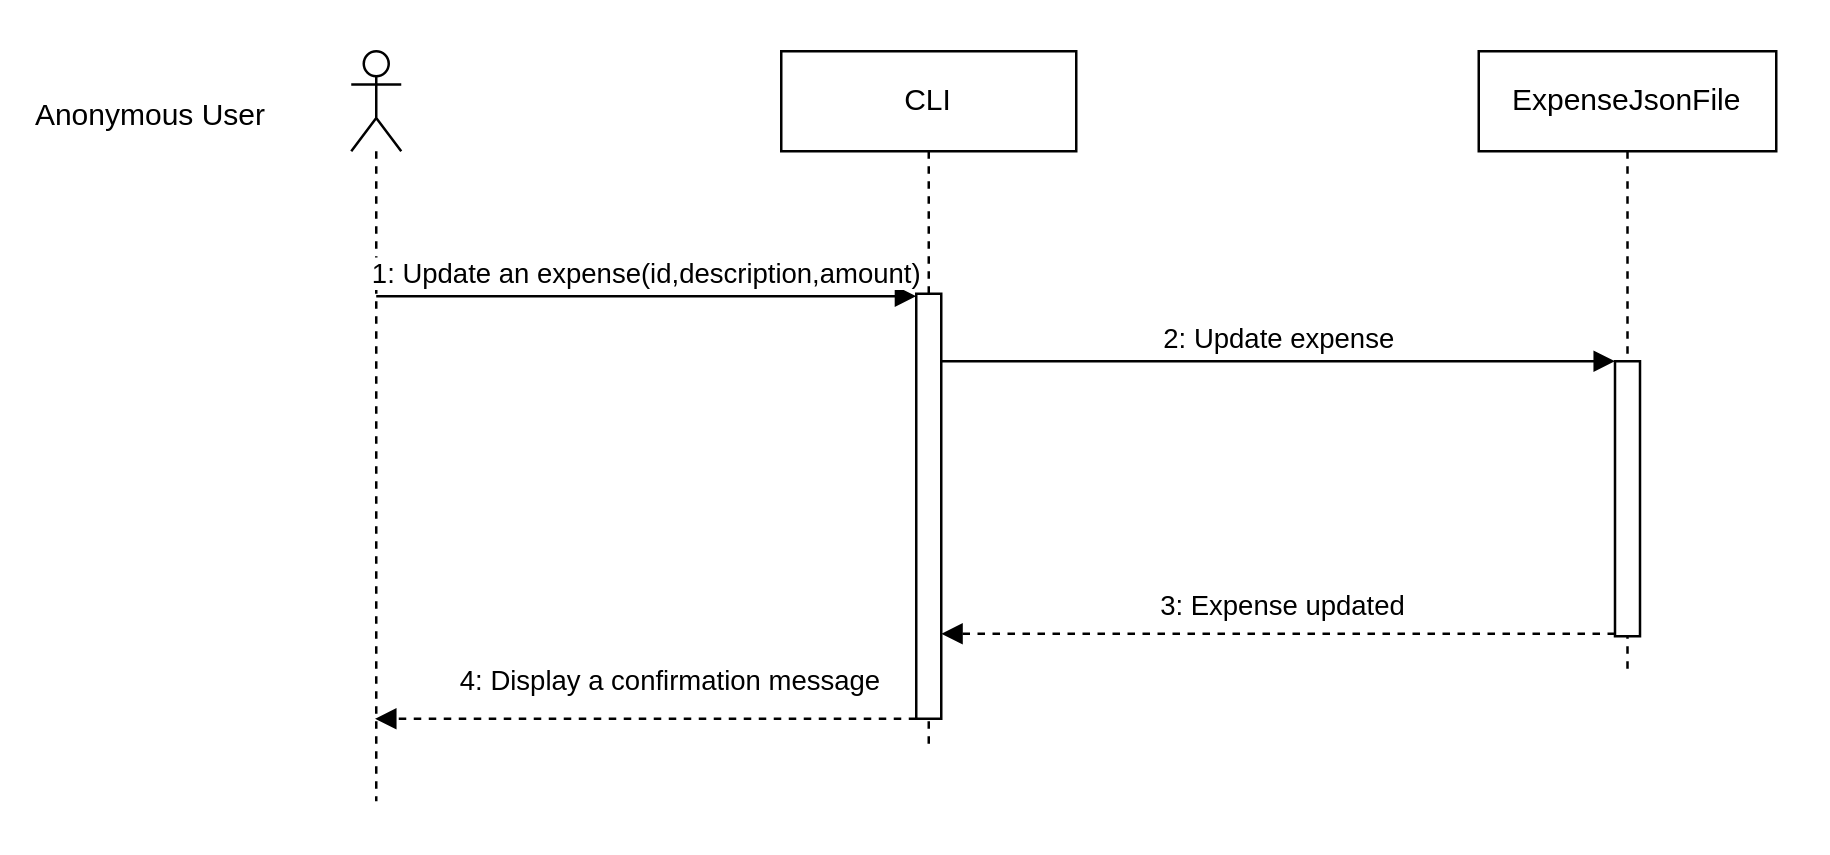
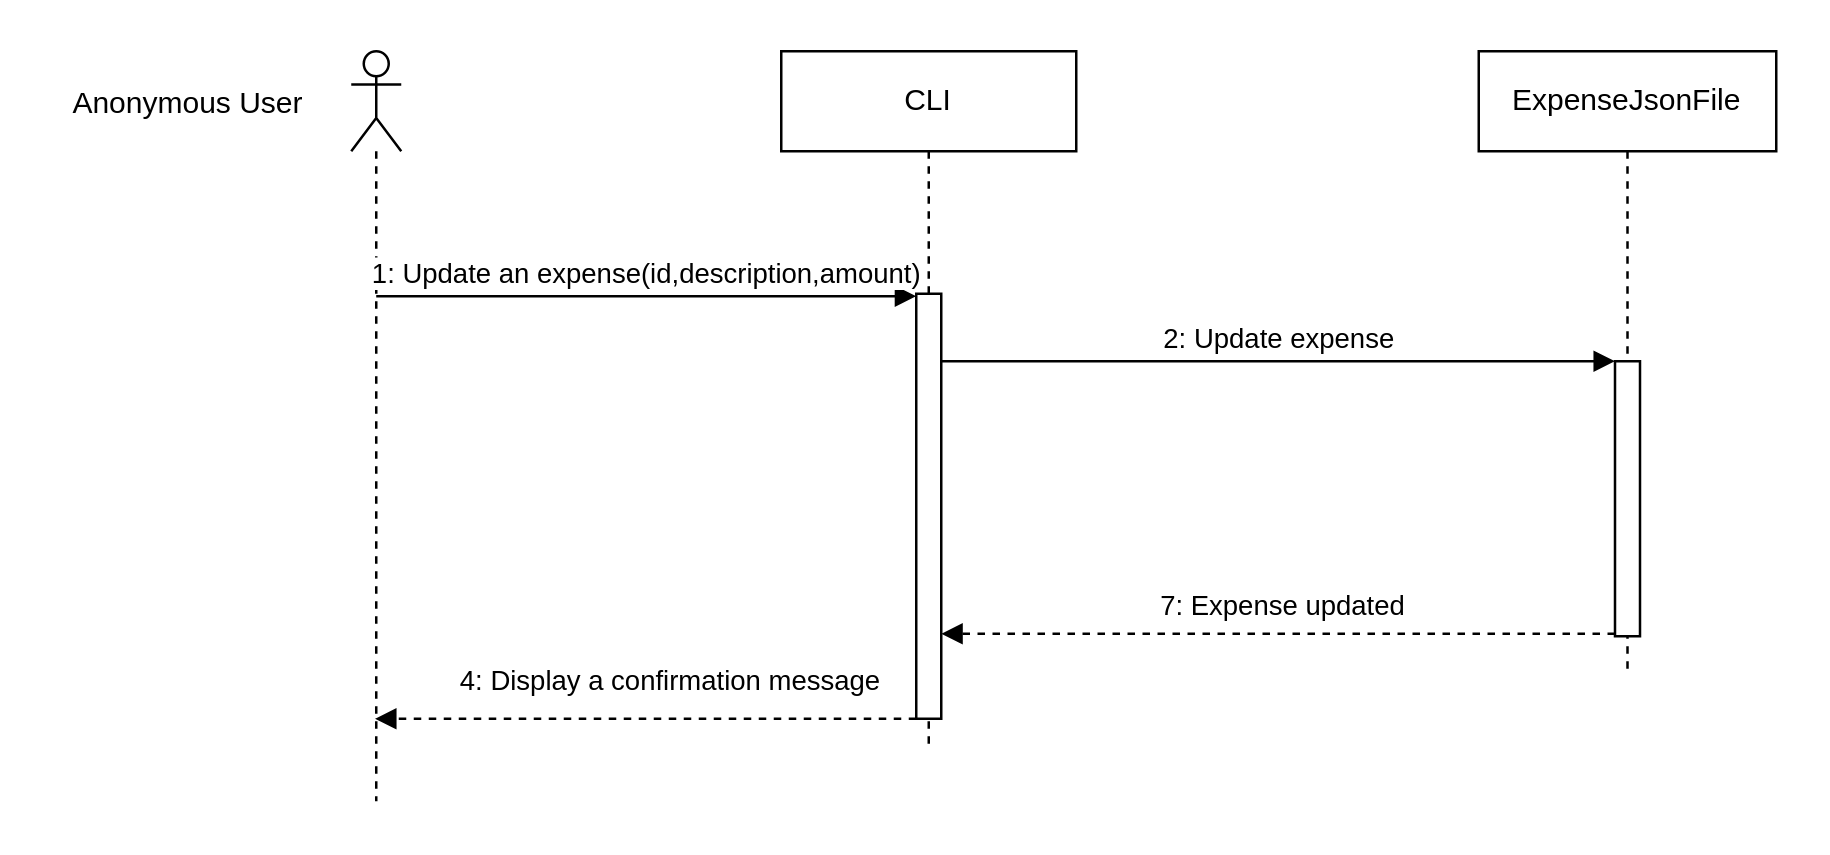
node "Anonymous User": moved (151, 116) -> (189, 104)
node "3: Expense updated": label "3: Expense updated" -> "7: Expense updated"
